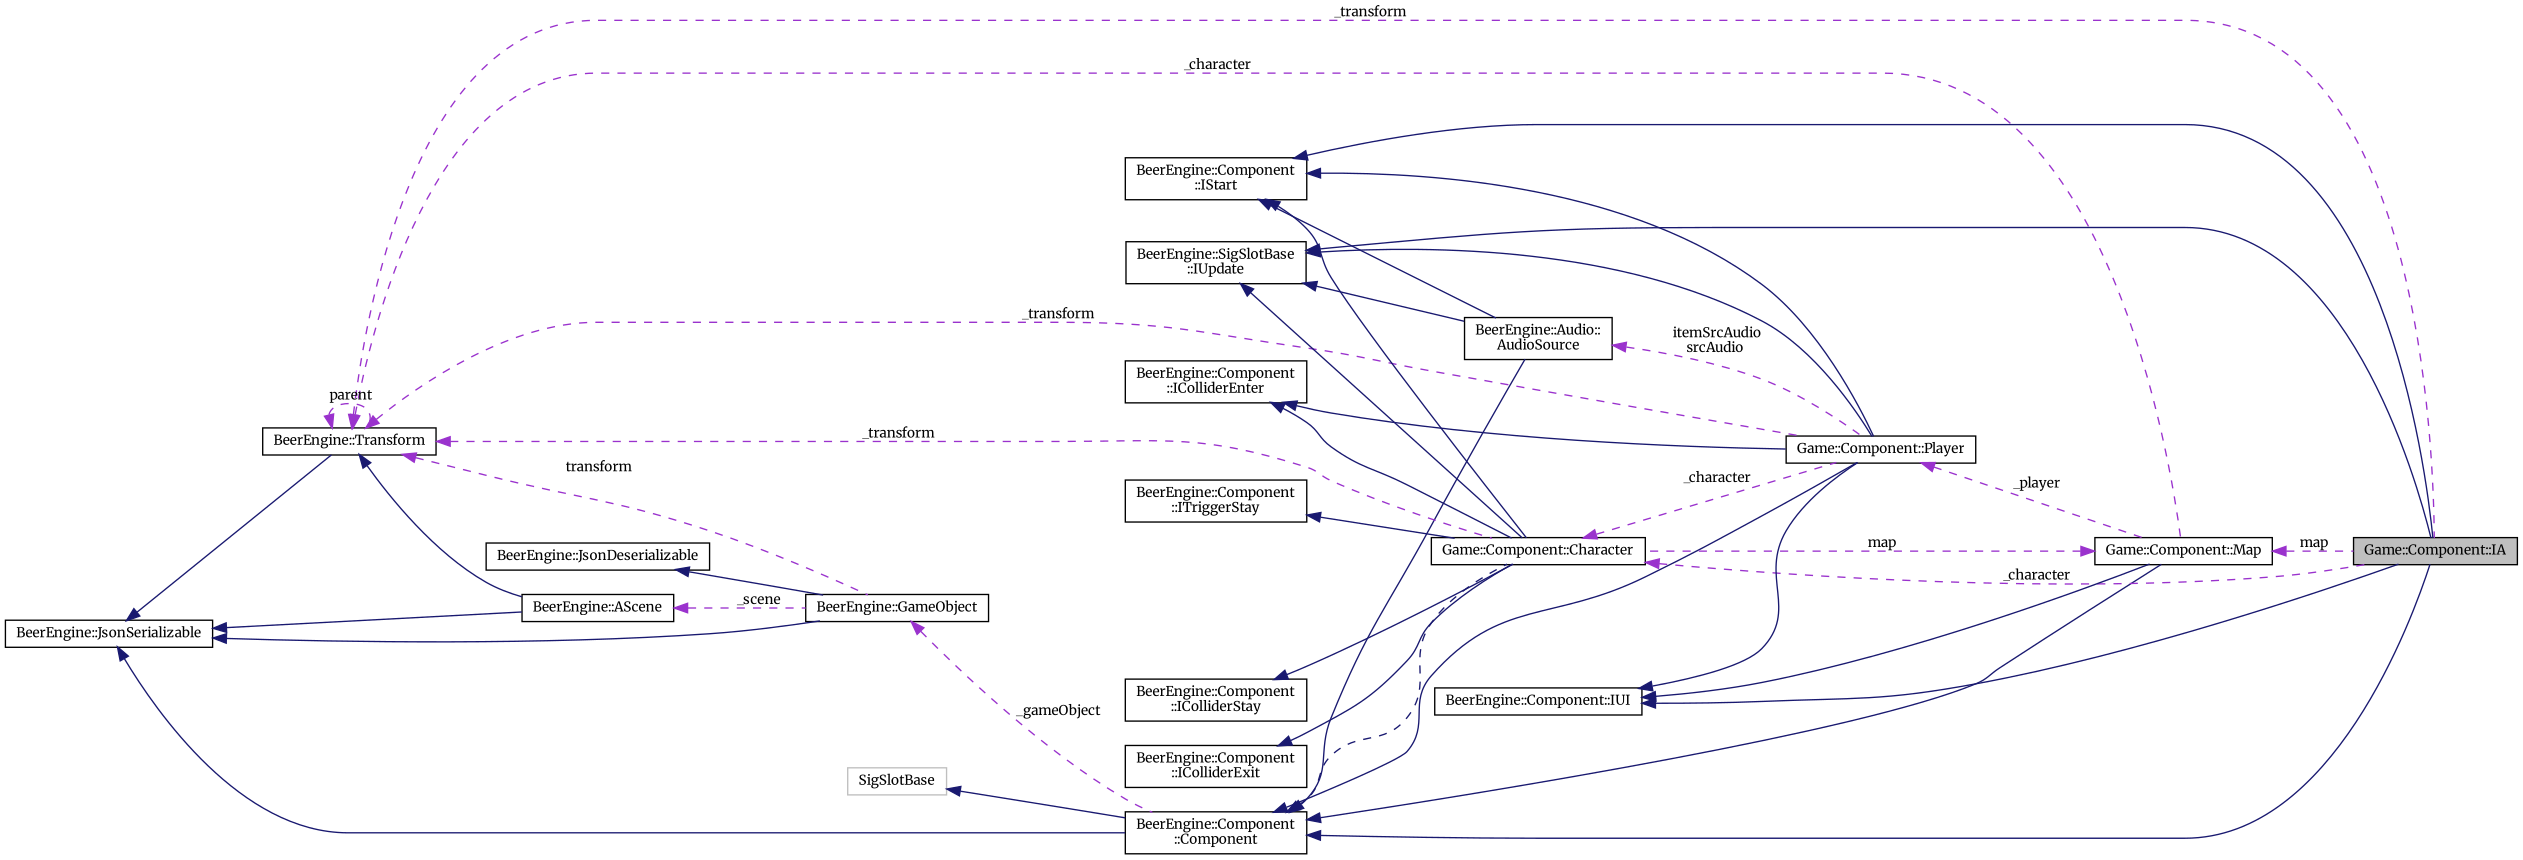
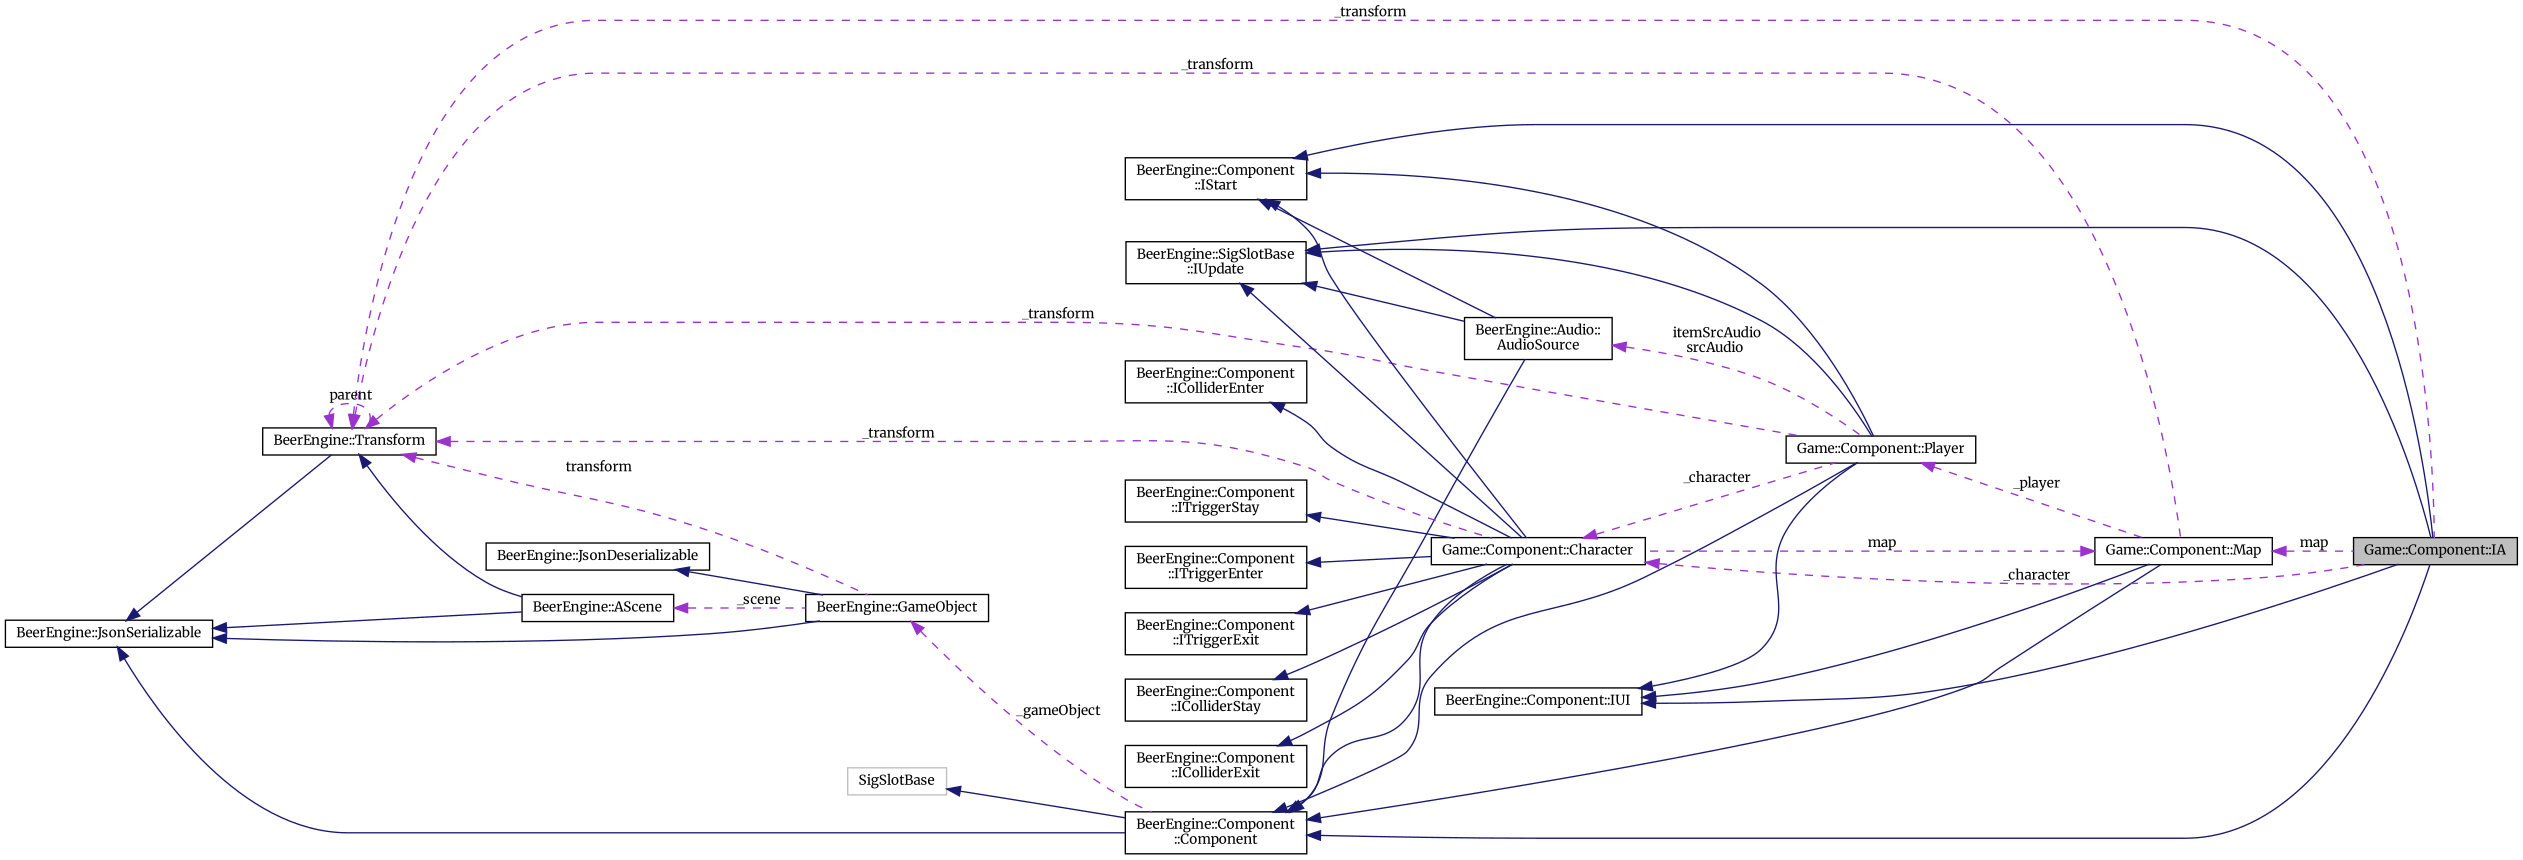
edge "Game::Component::Map" -> "BeerEngine::Transform": label " _character" -> " _transform"
edge "Game::Component::Player" -> "BeerEngine::Component ::IColliderEnter": removed
node "BeerEngine::Component ::ITriggerEnter": added
node "BeerEngine::Component ::ITriggerExit": added
edge "Game::Component::Character" -> "BeerEngine::Component ::Component": style dashed -> solid
